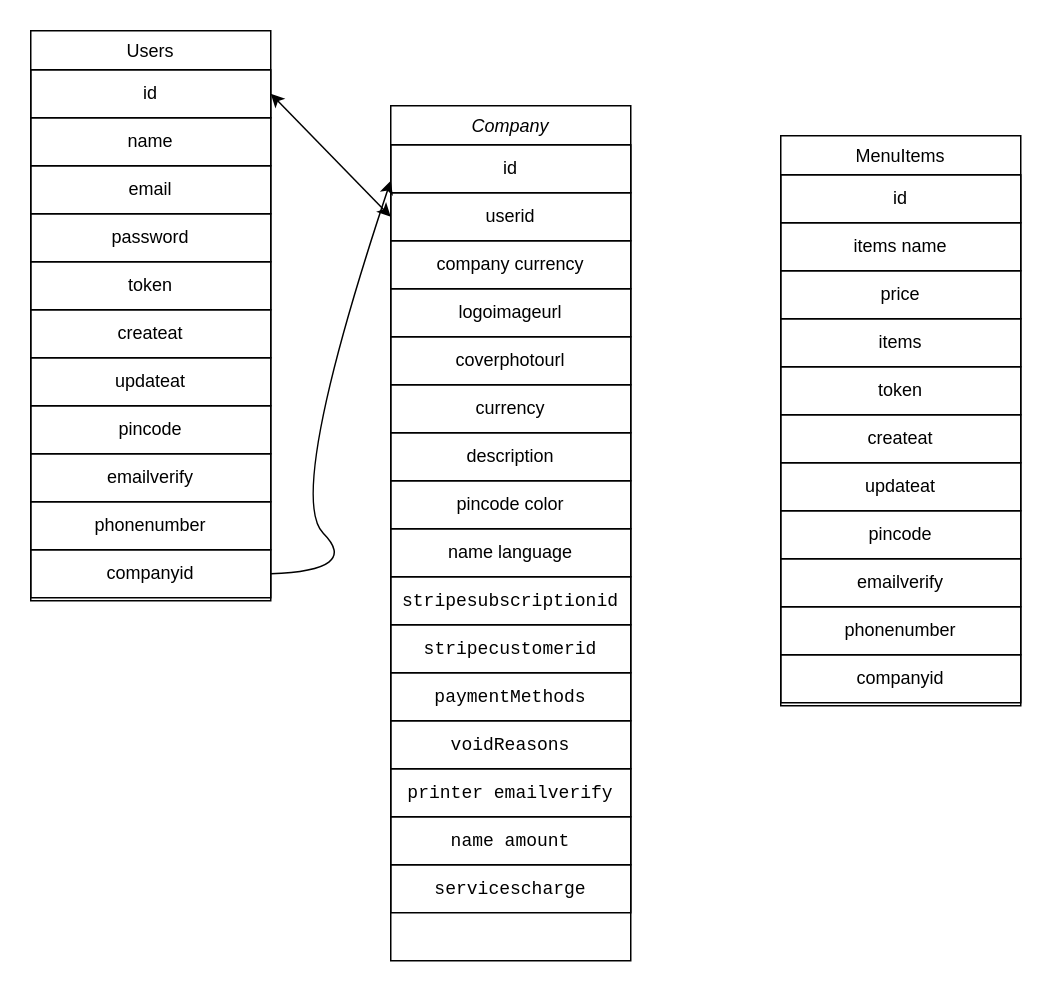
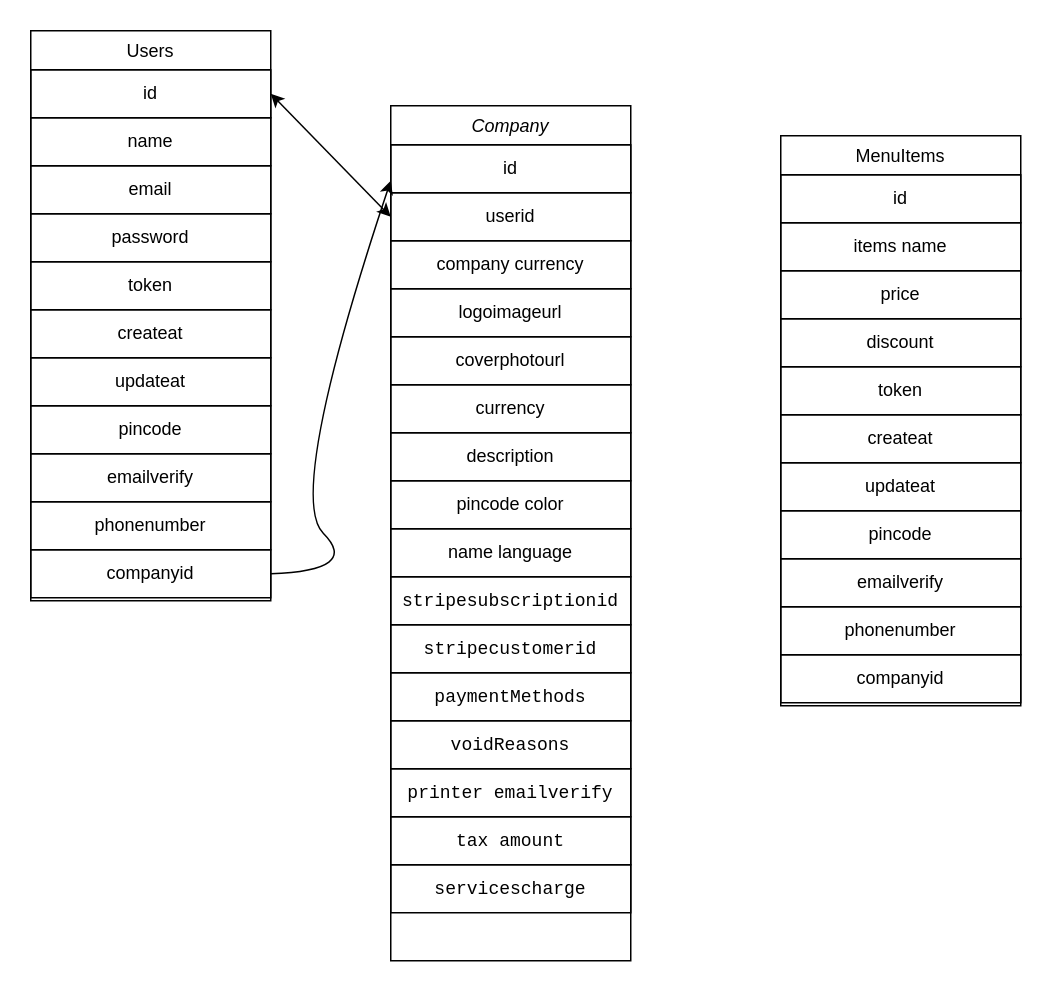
node "items": label "items" -> "discount"
node "name amount": label "name amount" -> "tax amount"
